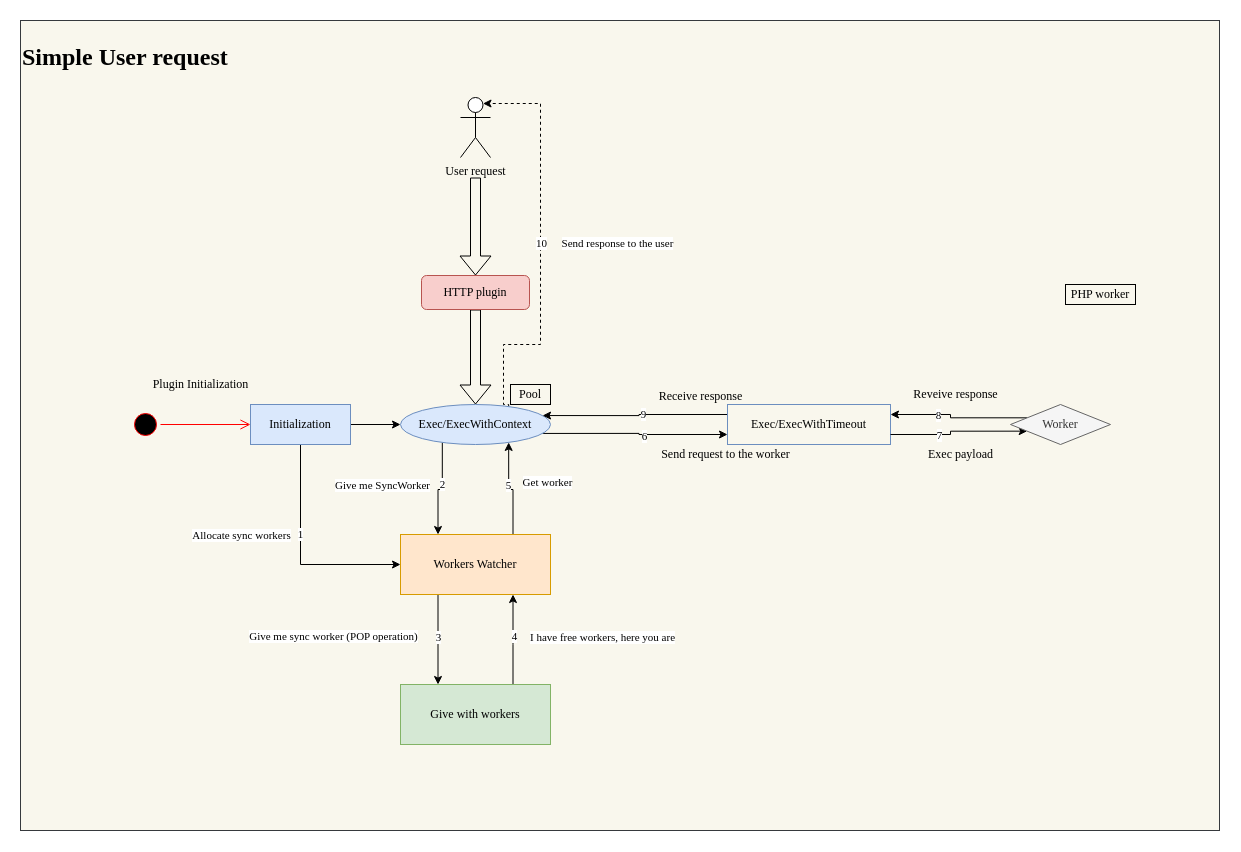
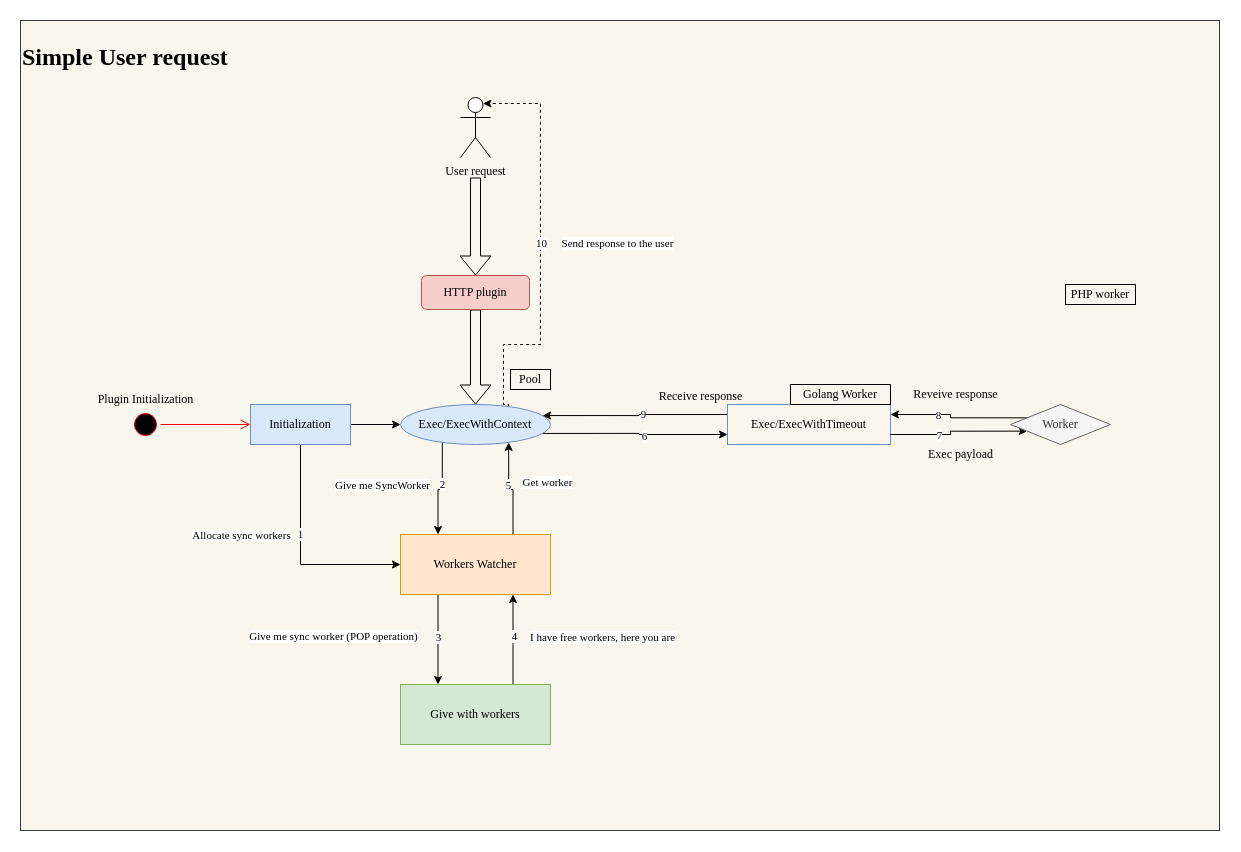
node "Plugin Initialization": moved (201, 385) -> (146, 400)
node "Pool": moved (531, 395) -> (531, 380)
node "Golang Worker": added
node "Send request to the worker": removed
